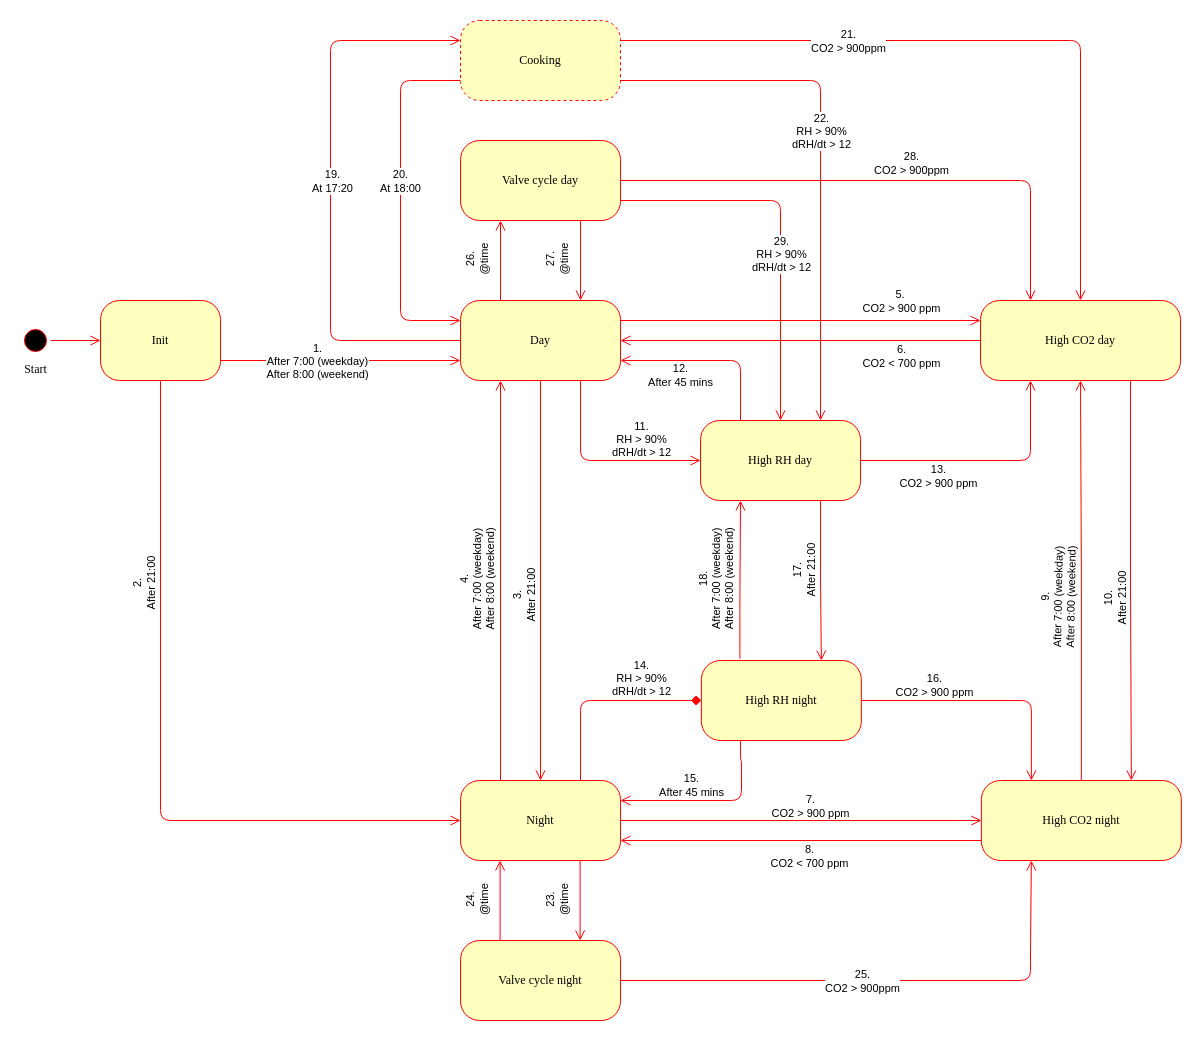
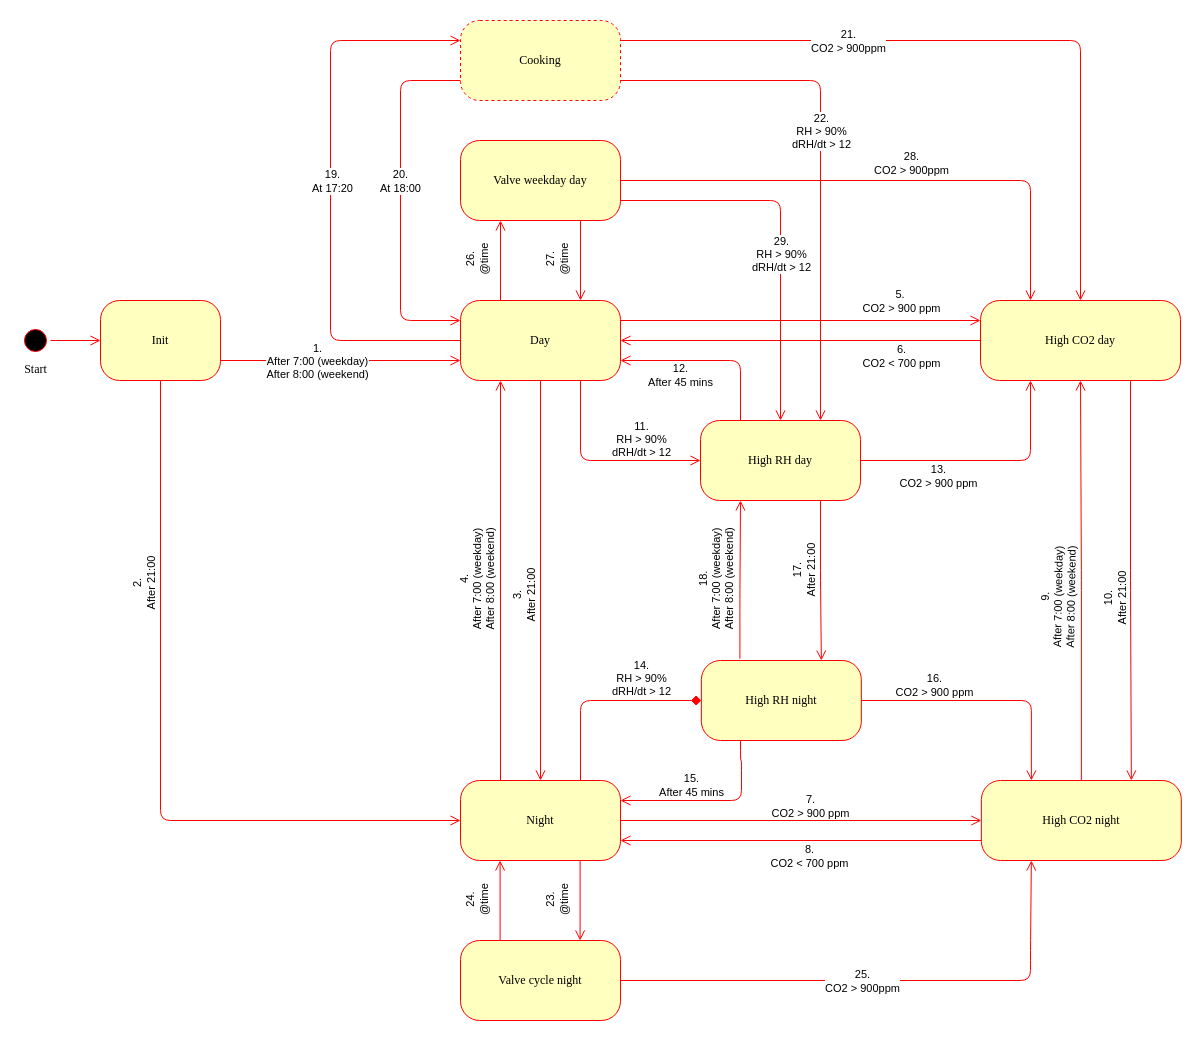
node "Valve cycle day": label "Valve cycle day" -> "Valve weekday day"
